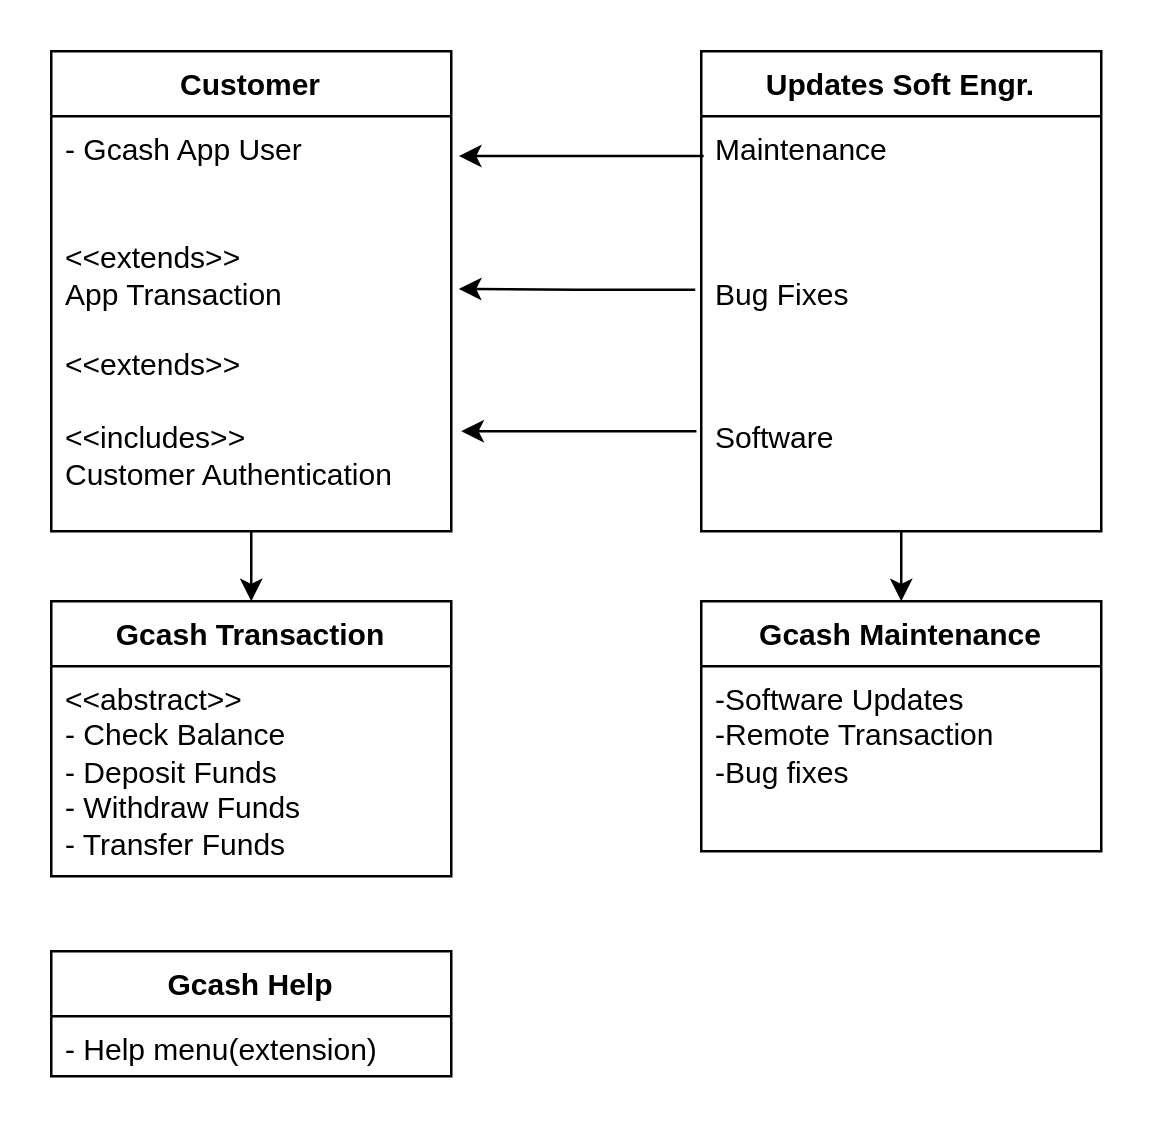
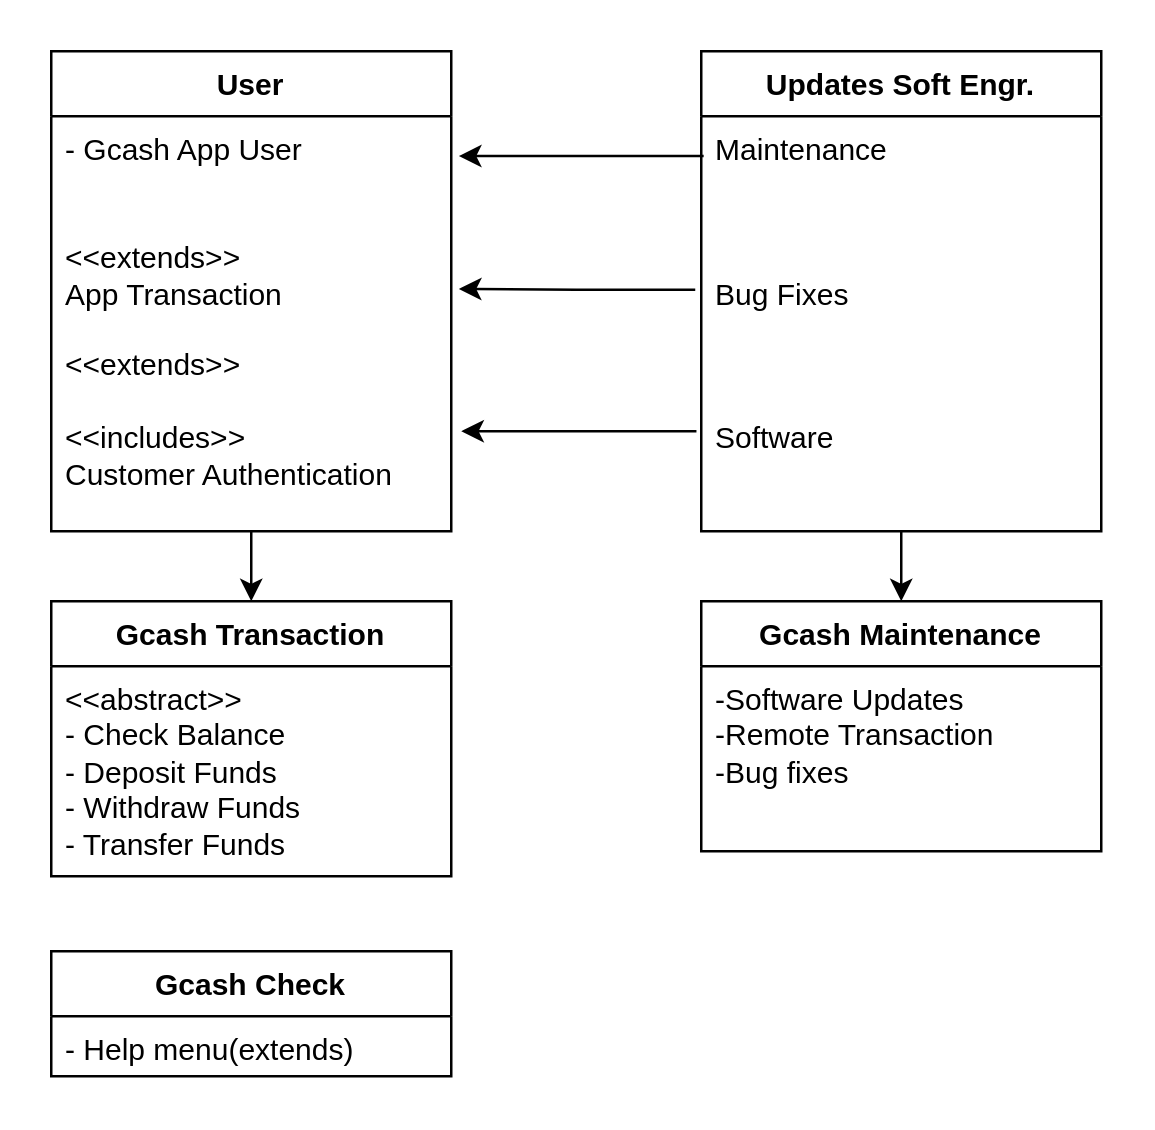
node "Customer": label "Customer" -> "User"
node "Gcash Help": label "Gcash Help" -> "Gcash Check"
node "- Help menu(extension)": label "- Help menu(extension)" -> "- Help menu(extends)"
